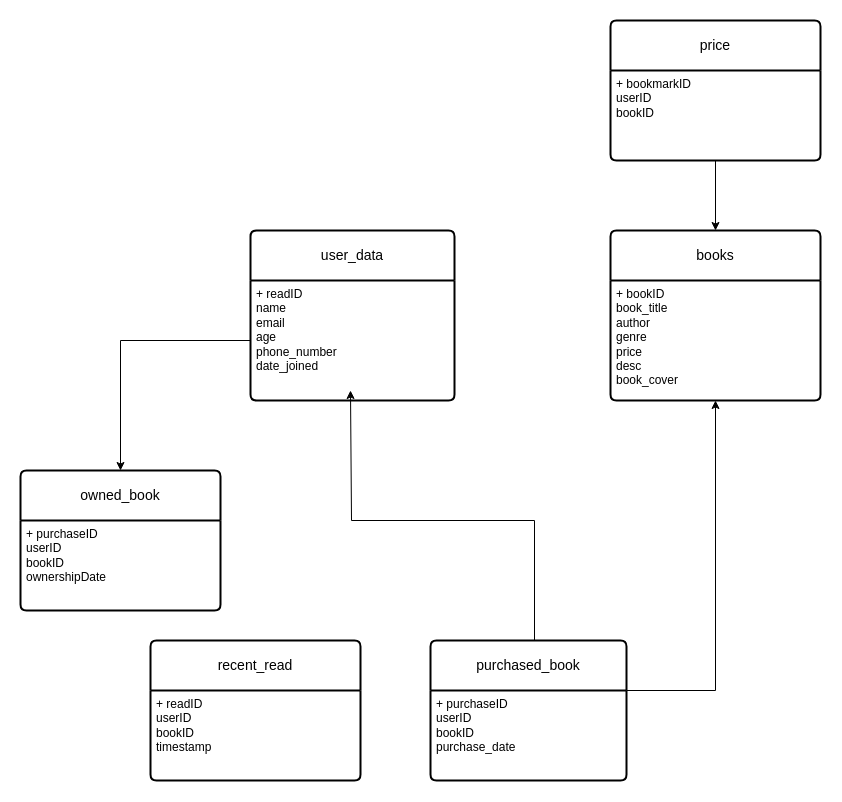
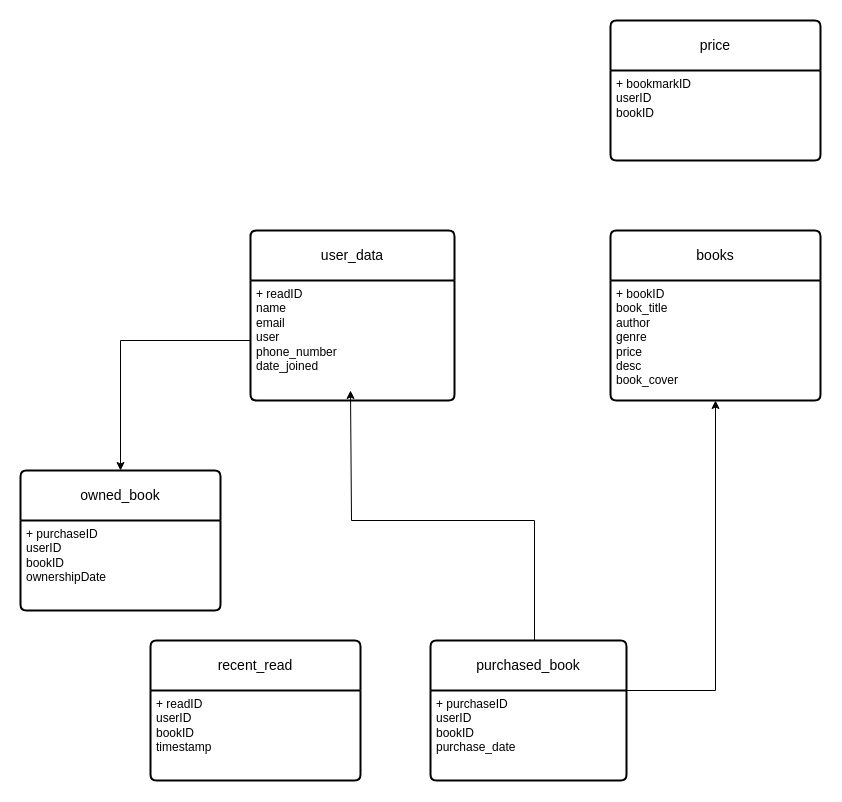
edge "+ bookmarkID userID bookID" -> "books": removed
node "+ readID name email age phone_number date_joined": label "+ readID name email age phone_number date_joined" -> "+ readID name email user phone_number date_joined"
